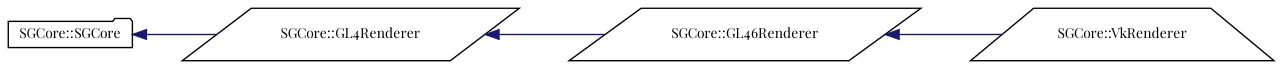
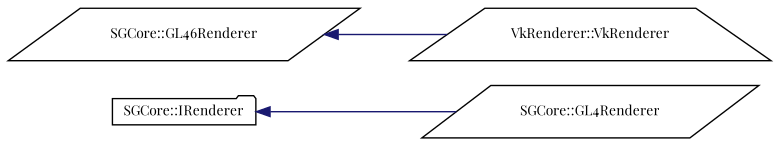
node "SGCore::SGCore": label "SGCore::SGCore" -> "SGCore::IRenderer"
edge "SGCore::GL46Renderer" -> "SGCore::GL4Renderer": removed
node "SGCore::VkRenderer": label "SGCore::VkRenderer" -> "VkRenderer::VkRenderer"
